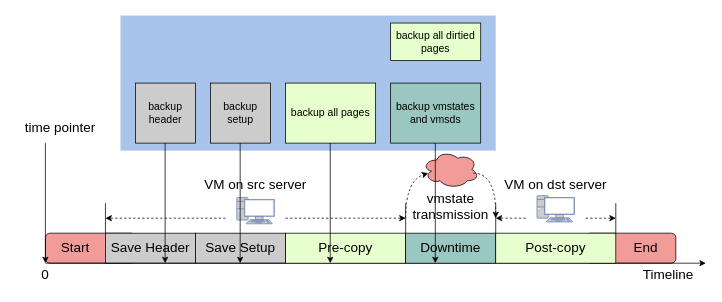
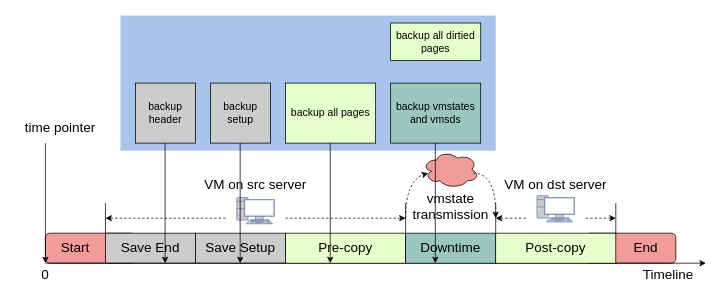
node "Save Header": label "Save Header" -> "Save End"
